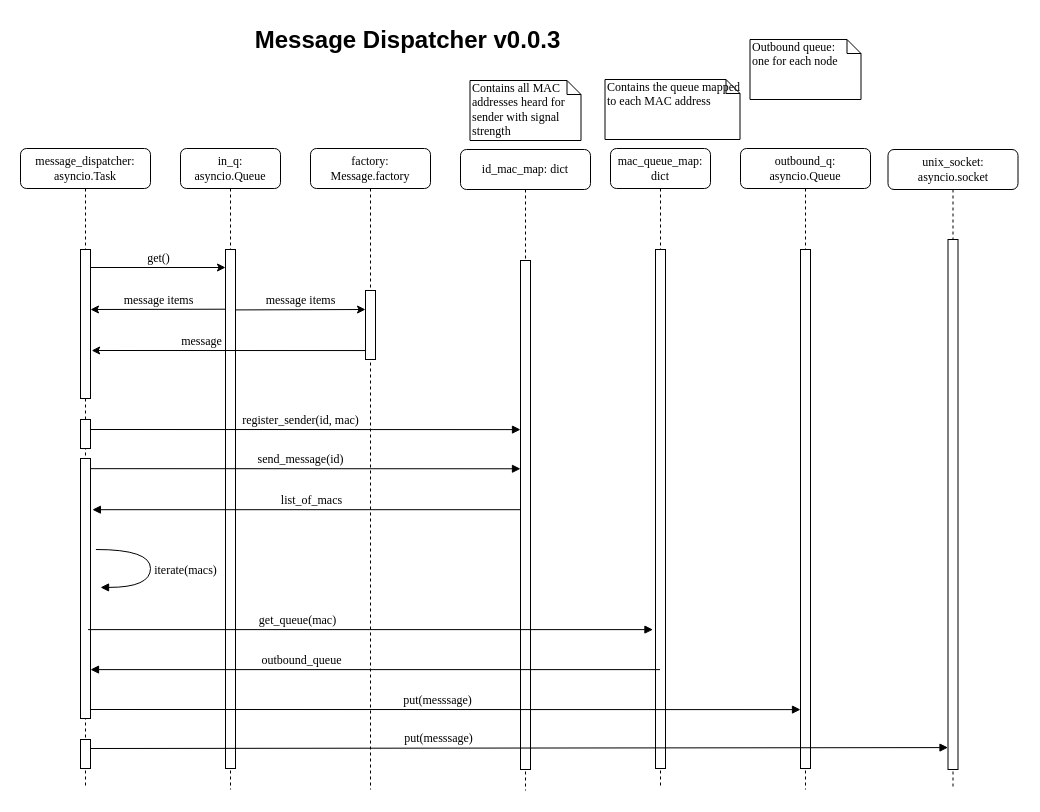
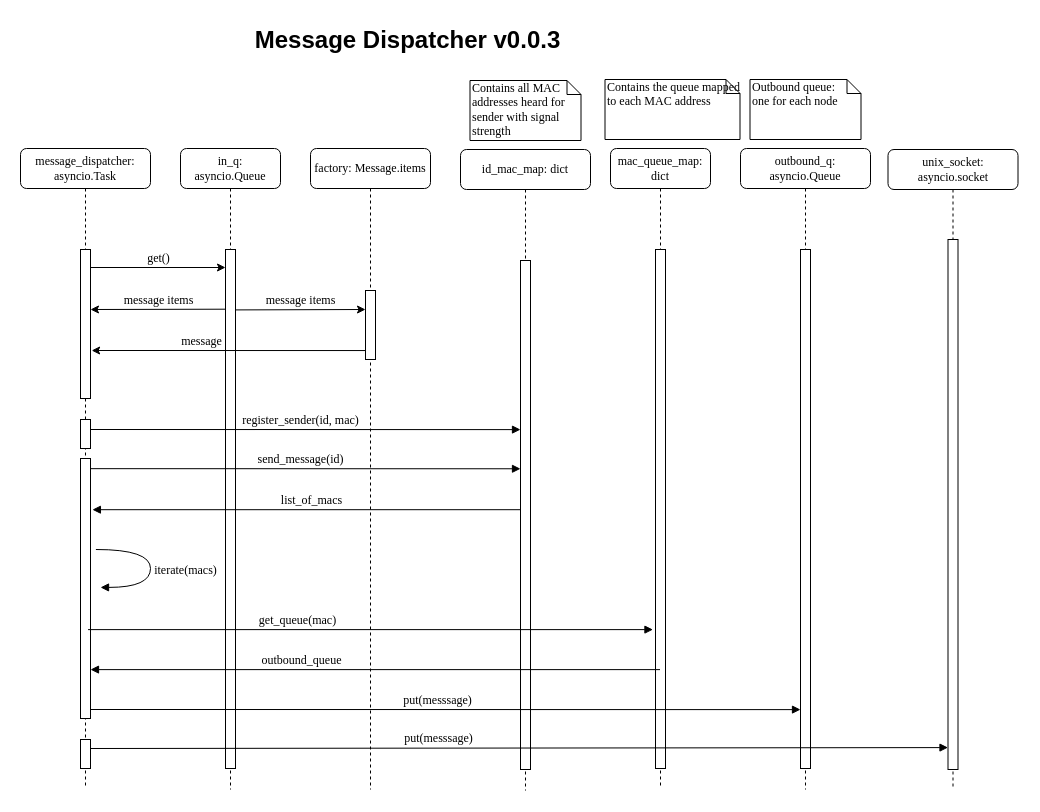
node "Outbound queue: one for each node": moved (806, 70) -> (806, 110)
node "factory: Message.factory": label "factory: Message.factory" -> "factory: Message.items"
